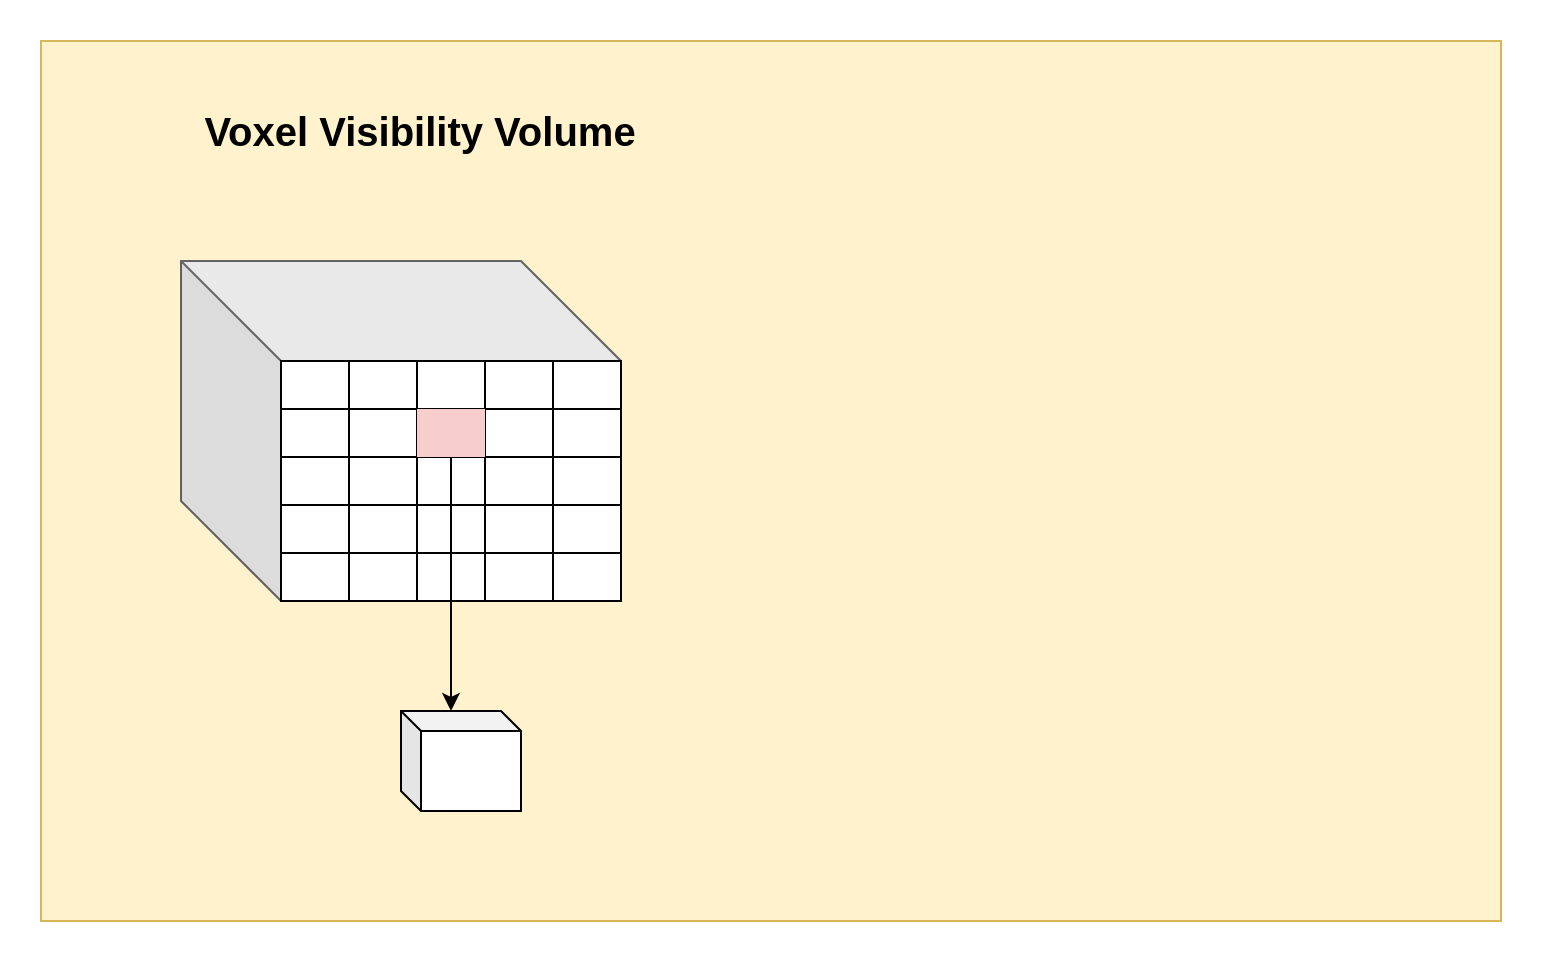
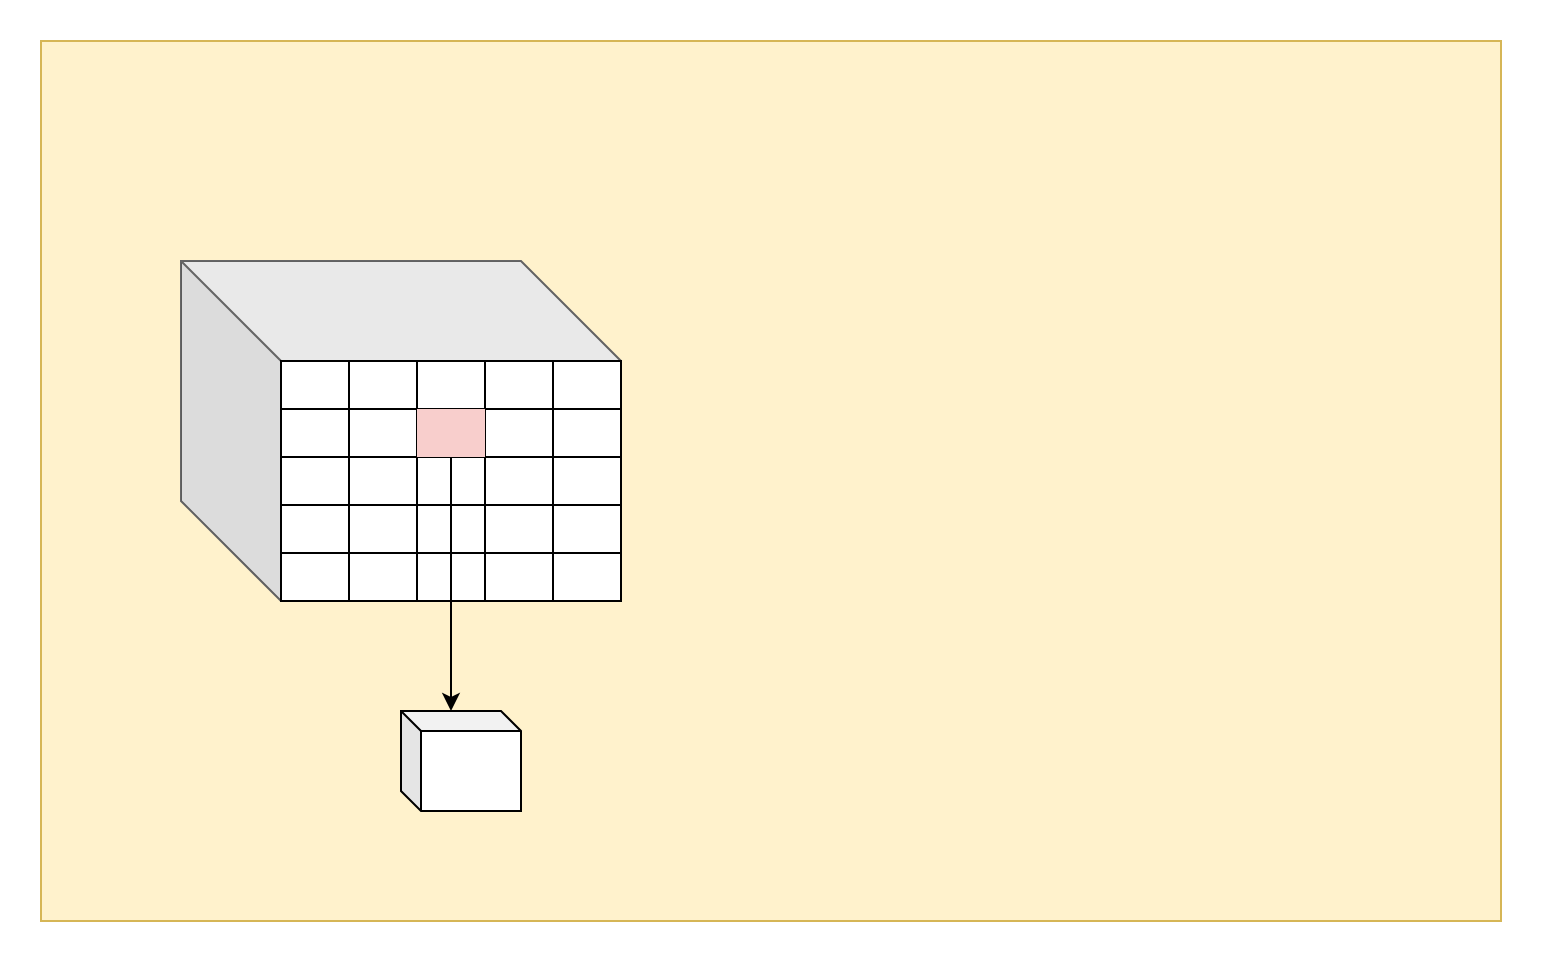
node "Voxel Visibility Volume": removed
